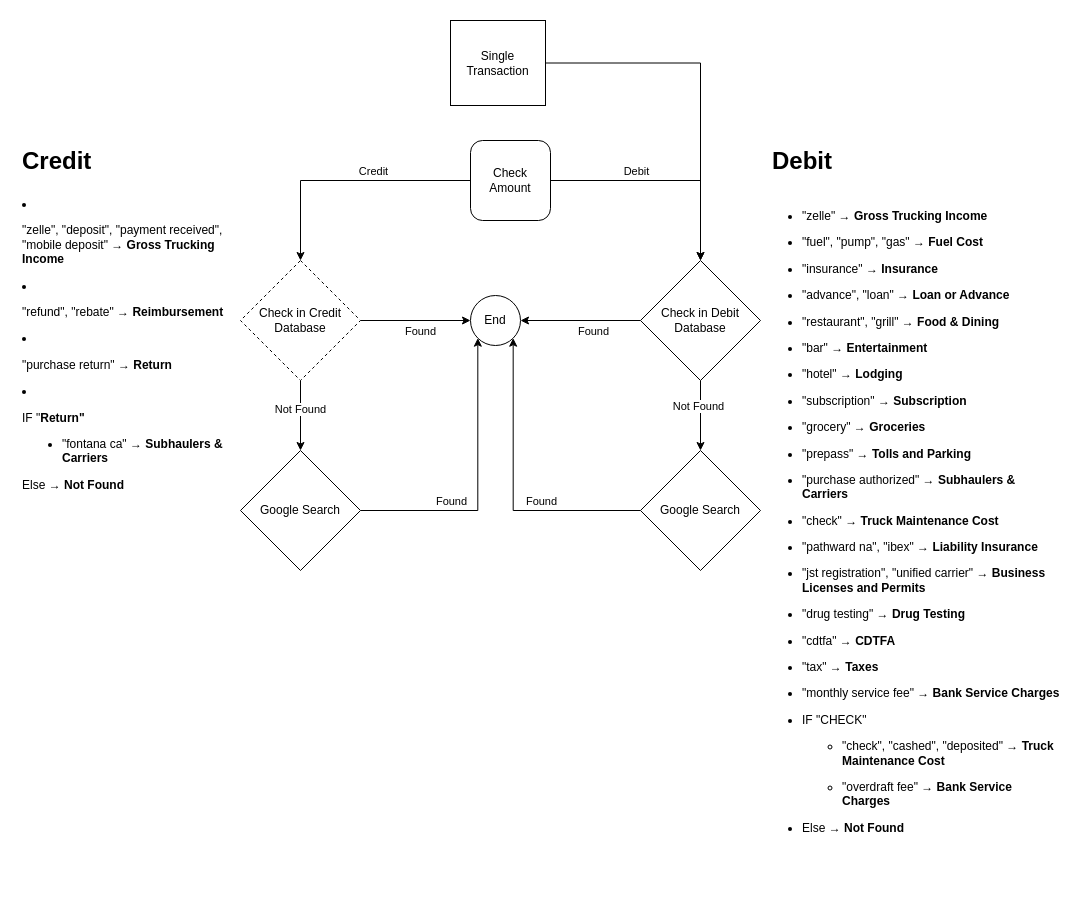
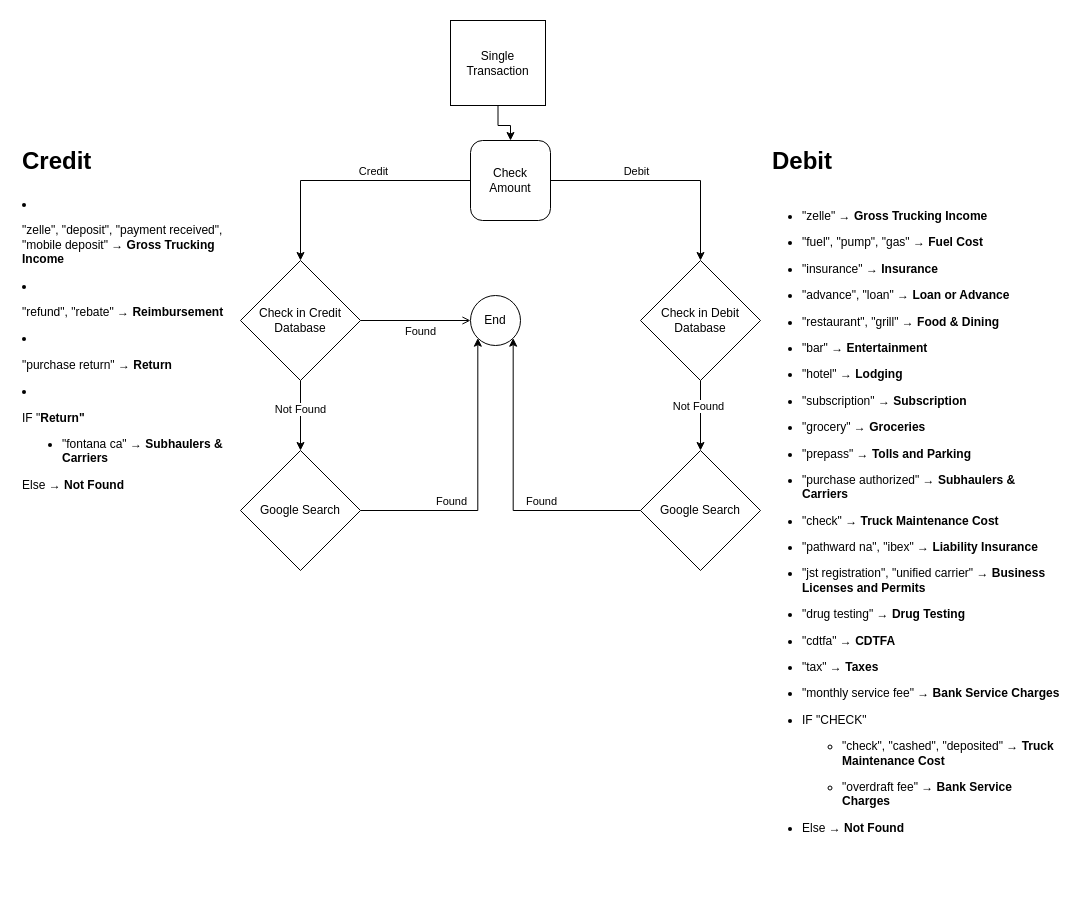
edge "Single Transaction" -> "Check in Debit Database": now "Single Transaction" -> "Check Amount"
node "Check in Credit Database": style dashed -> solid
edge "Check in Credit Database" -> "End": arrowhead classic -> open
edge "Check in Debit Database" -> "End": removed, label "Found"
